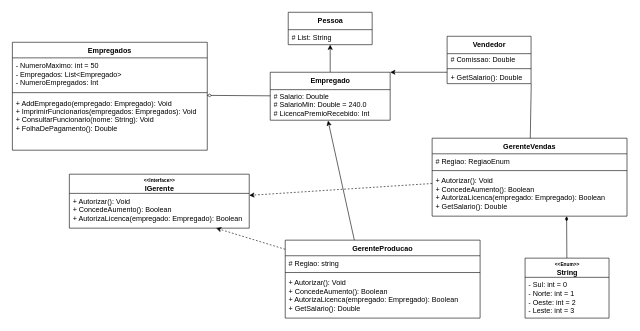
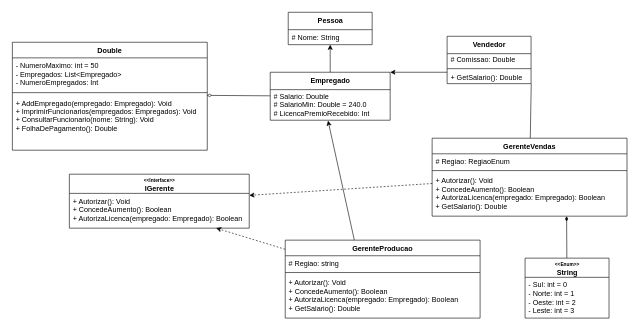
node "# List: String": label "# List: String" -> "# Nome: String"
node "Empregados": label "Empregados" -> "Double"
